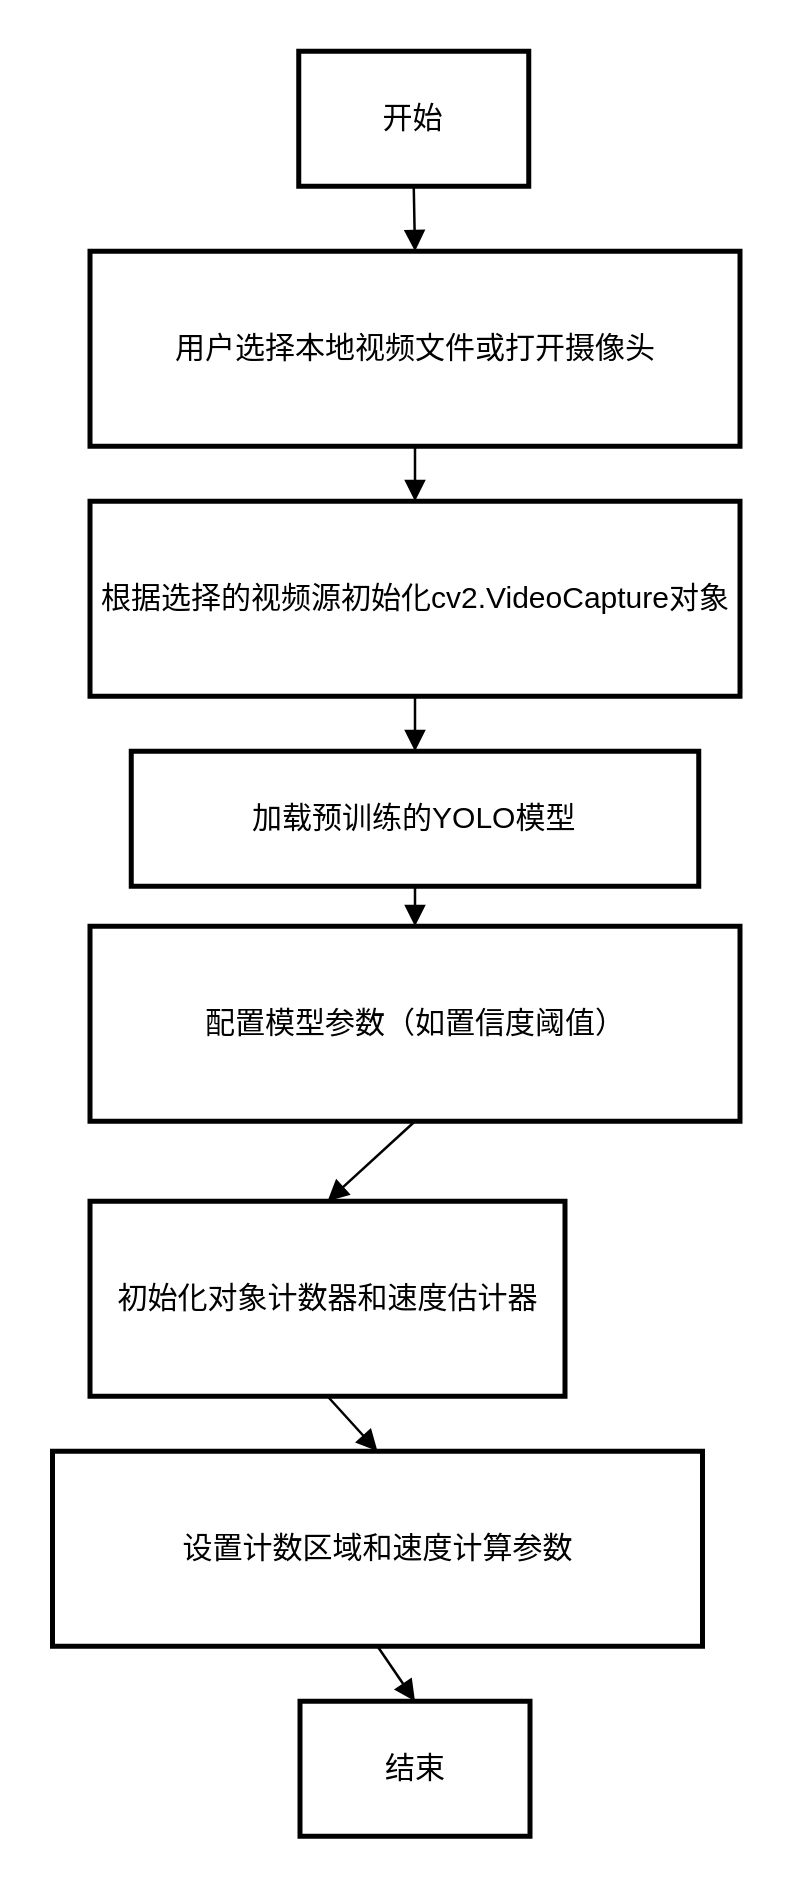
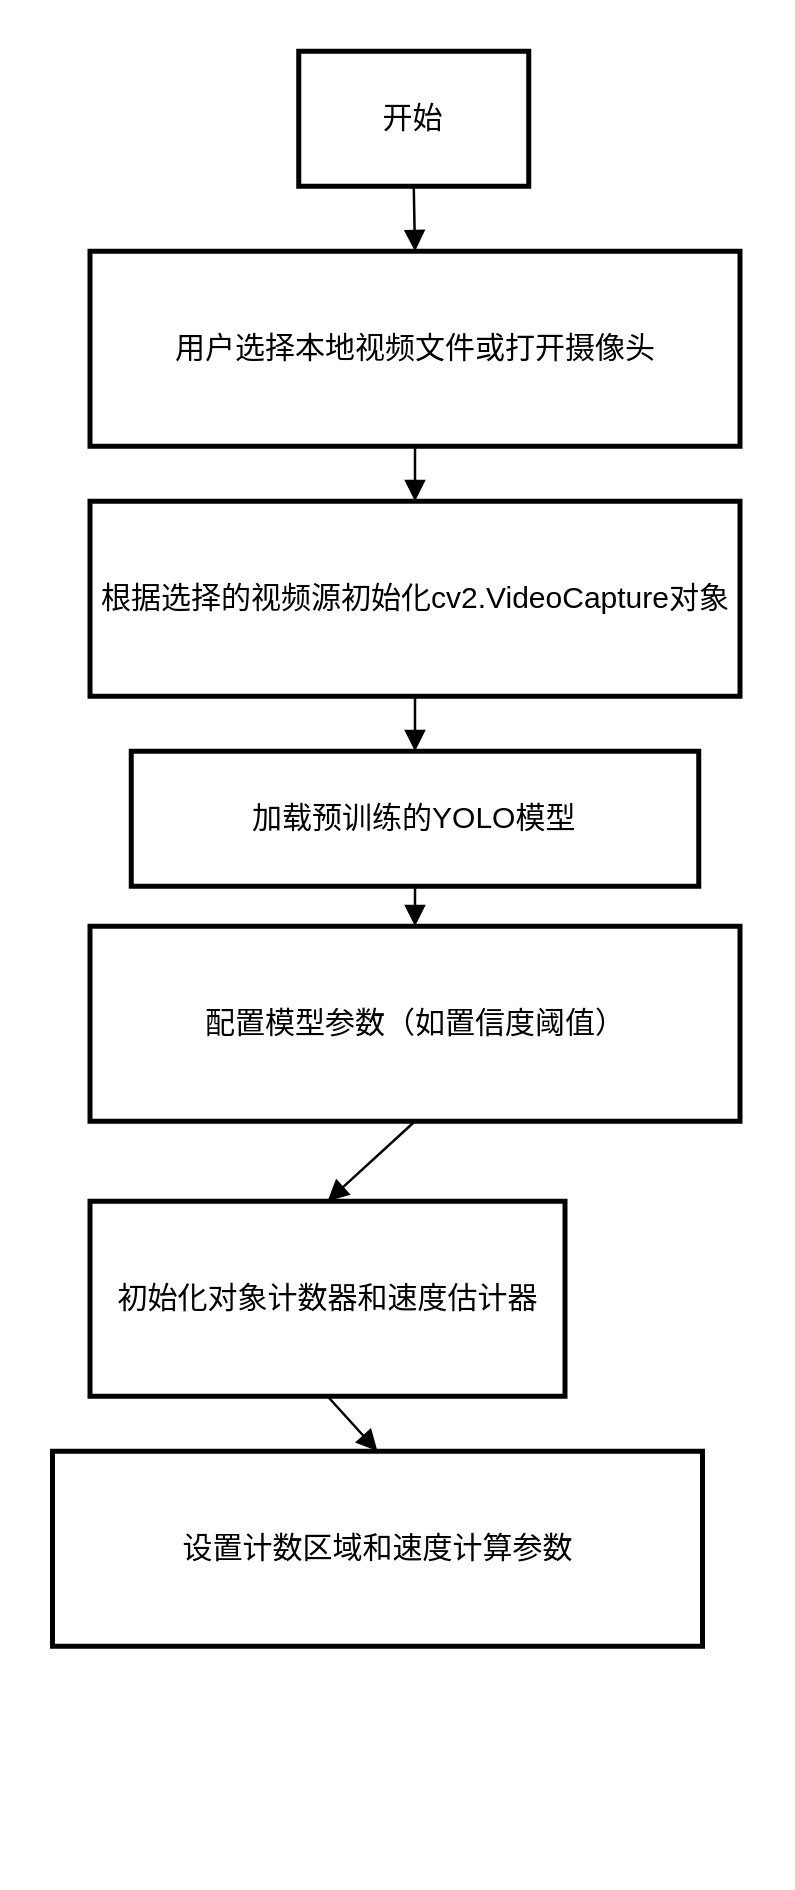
edge "设置计数区域和速度计算参数" -> "结束": removed
node "结束": removed
